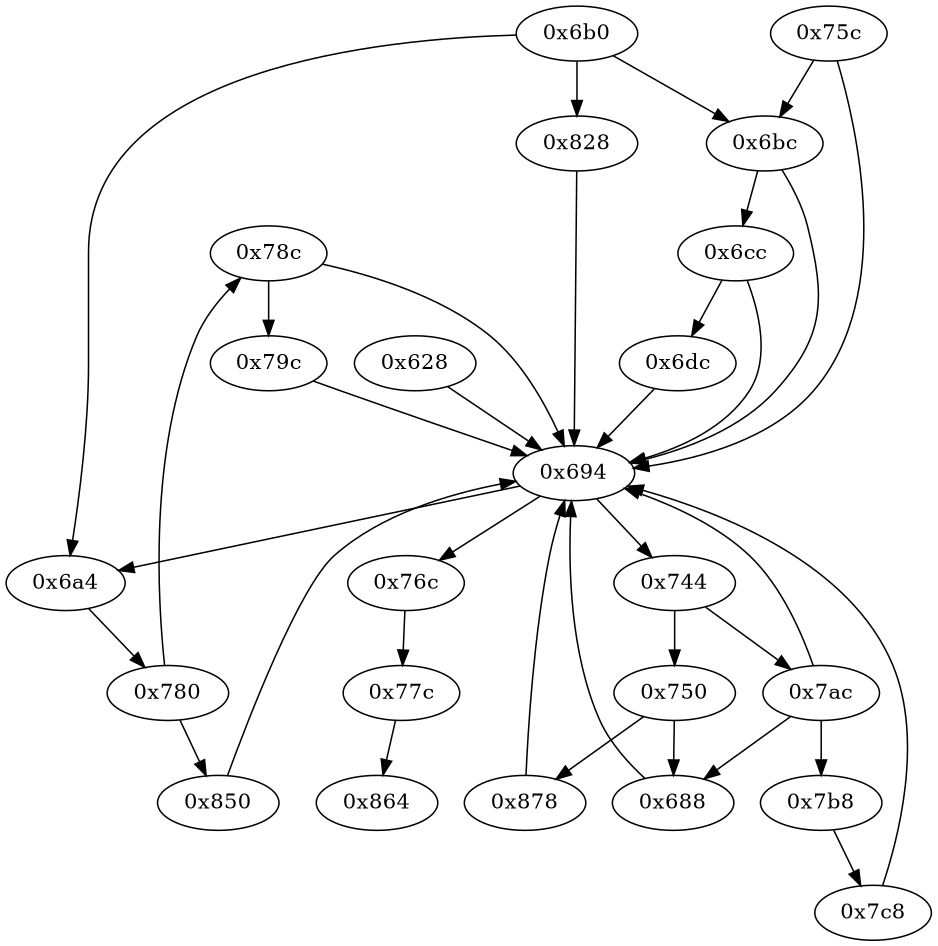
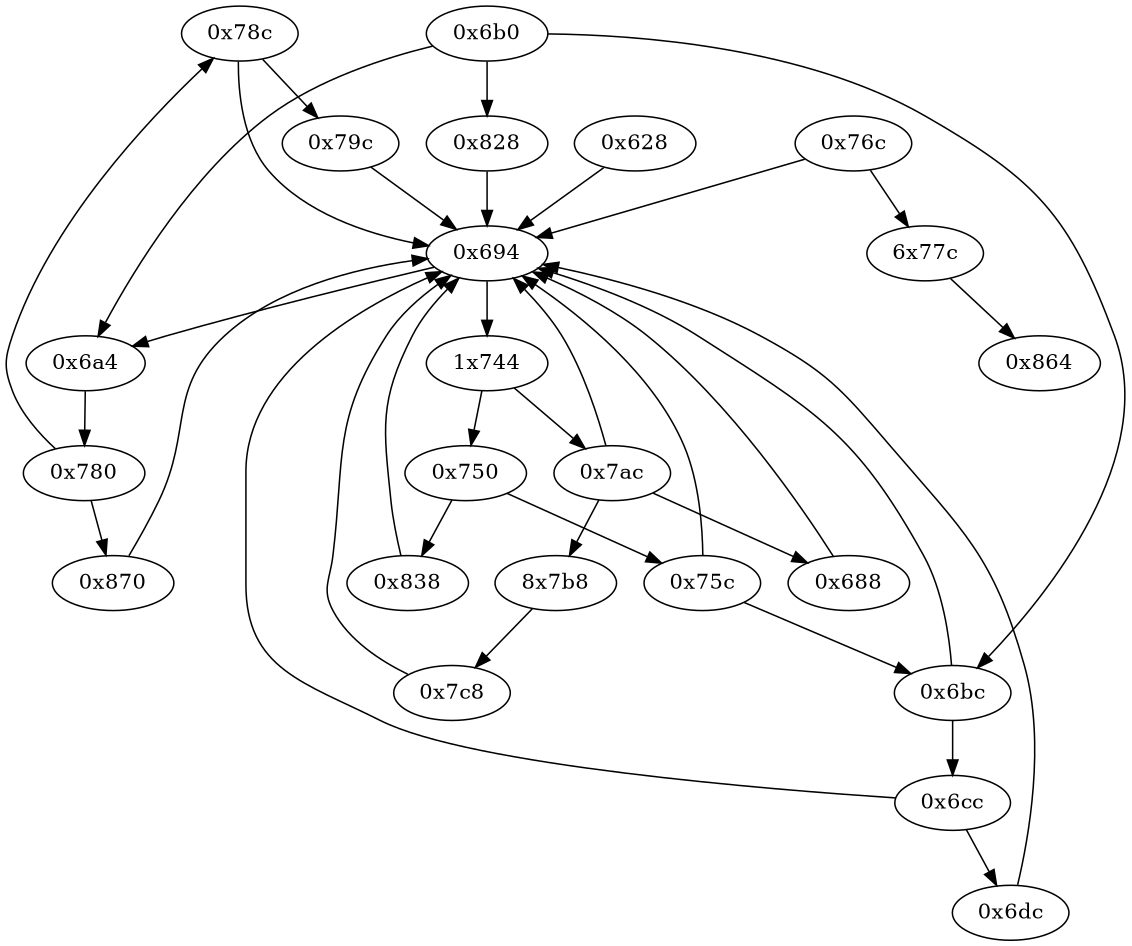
edge "0x694" -> "0x76c": reversed
node "0x744": label "0x744" -> "1x744"
node "0x77c": label "0x77c" -> "6x77c"
edge "0x750" -> "0x688": now "0x750" -> "0x75c"
node "0x850": label "0x850" -> "0x870"
node "0x878": label "0x878" -> "0x838"
node "0x7b8": label "0x7b8" -> "8x7b8"
